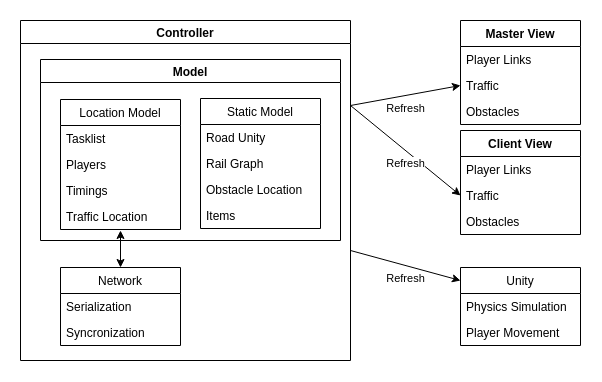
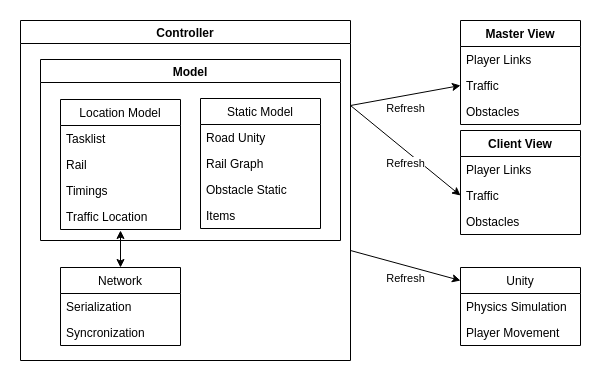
node "Players": label "Players" -> "Rail"
node "Obstacle Location": label "Obstacle Location" -> "Obstacle Static"
